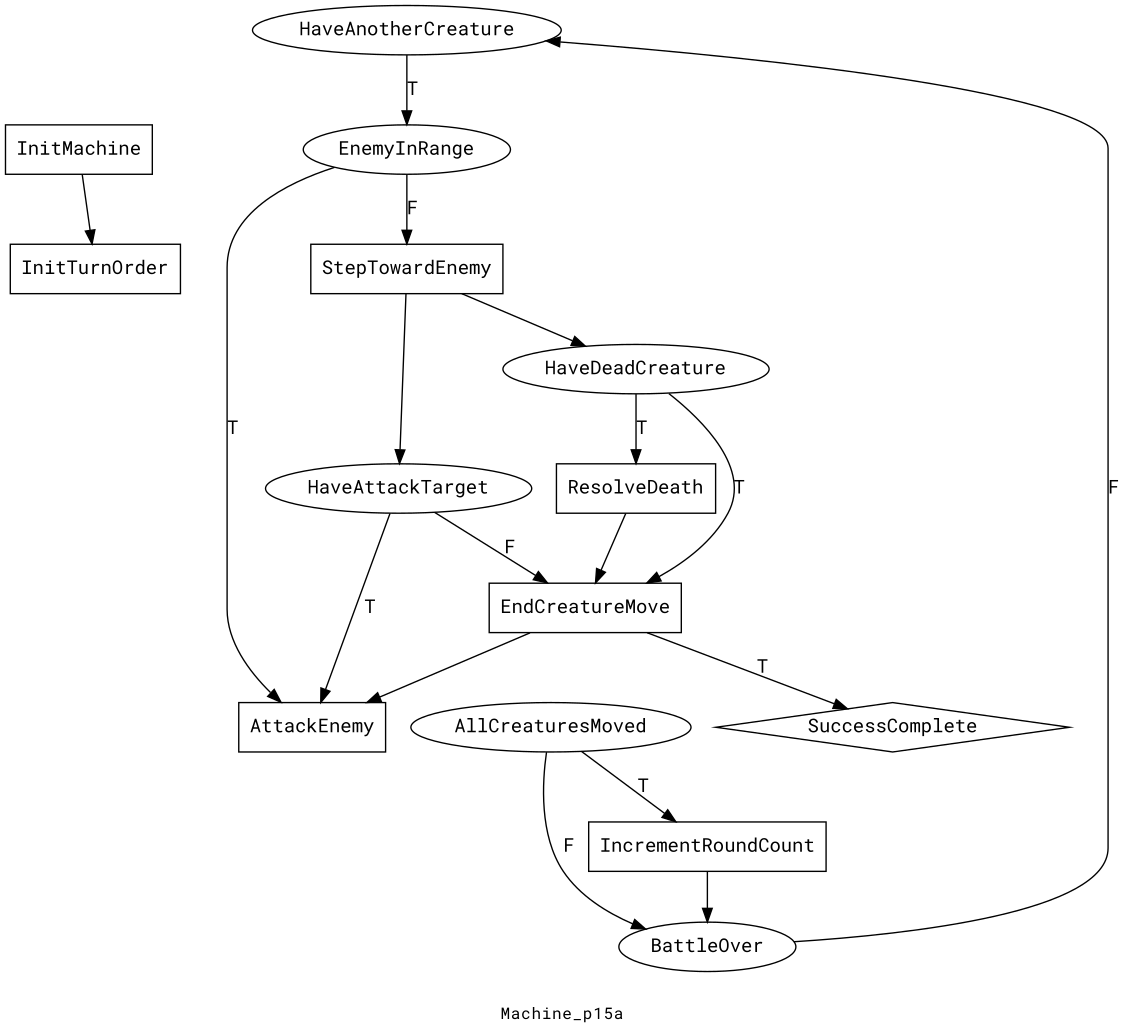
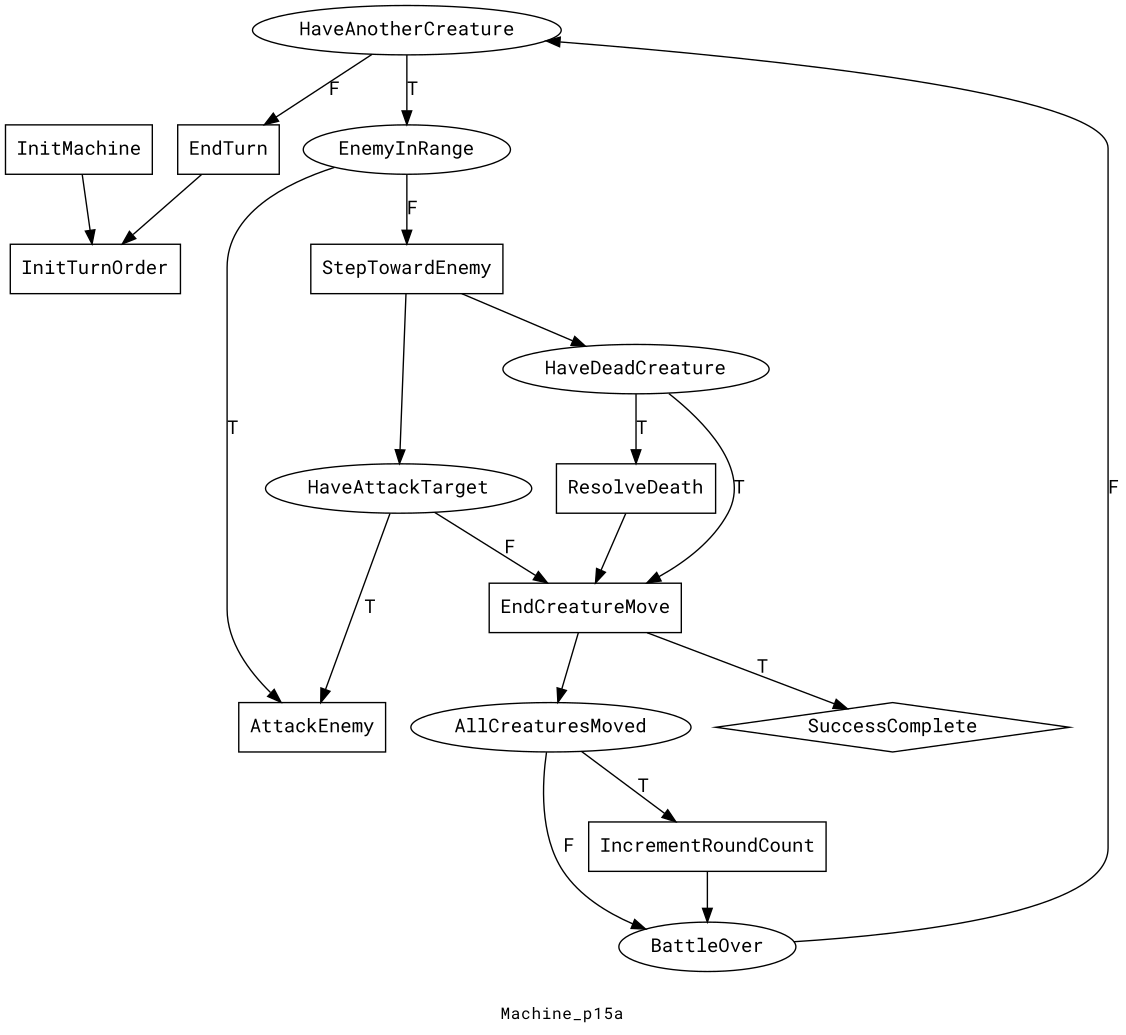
node "EndTurn": added
edge "EndCreatureMove" -> "AttackEnemy": now "EndCreatureMove" -> "AllCreaturesMoved"
